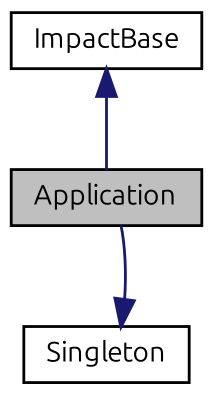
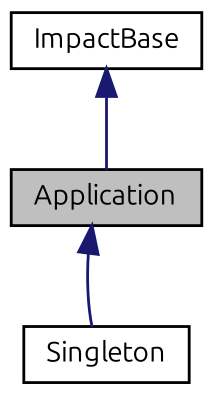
edge "Application" -> "Singleton": reversed
